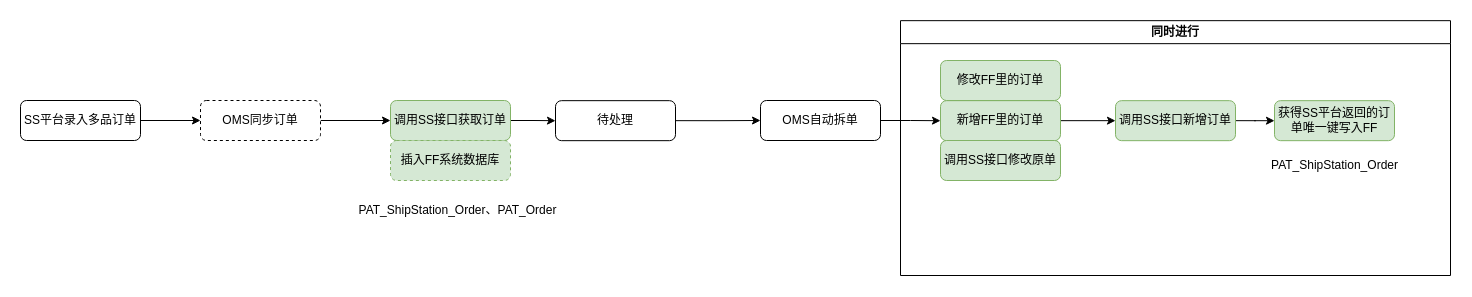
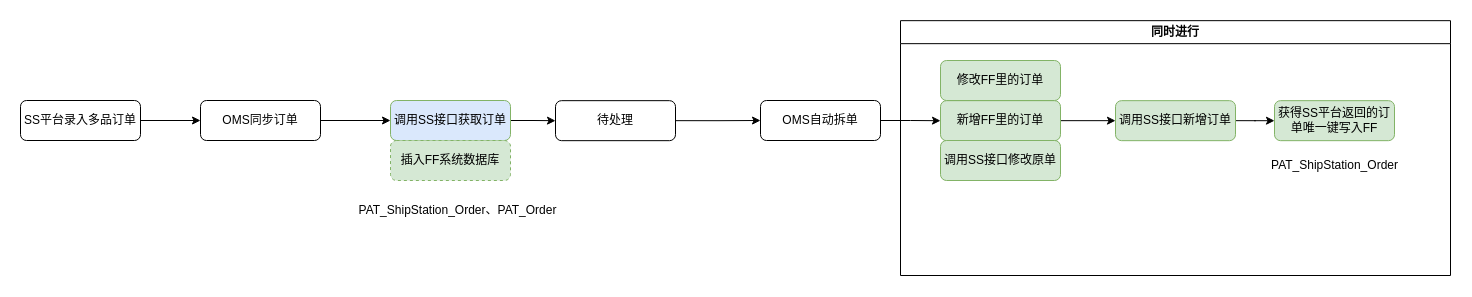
node "OMS同步订单": style dashed -> solid
node "调用SS接口获取订单": fillcolor #d5e8d4 -> #dae8fc
